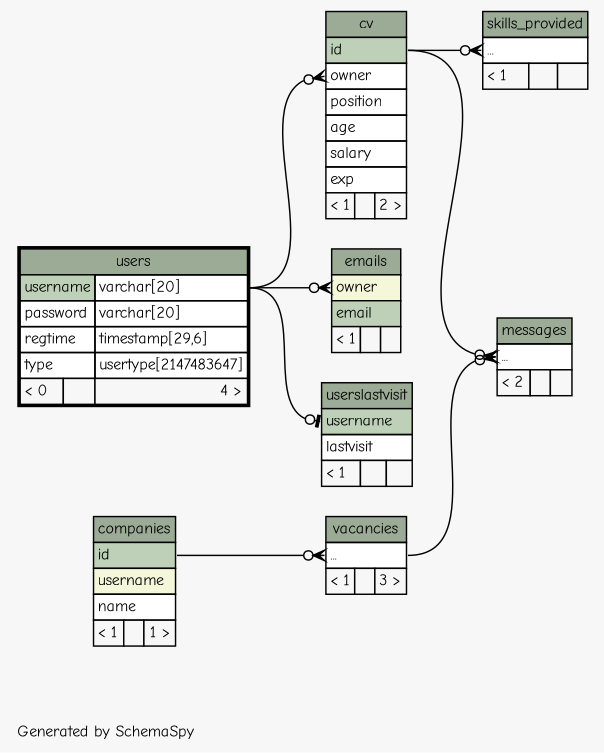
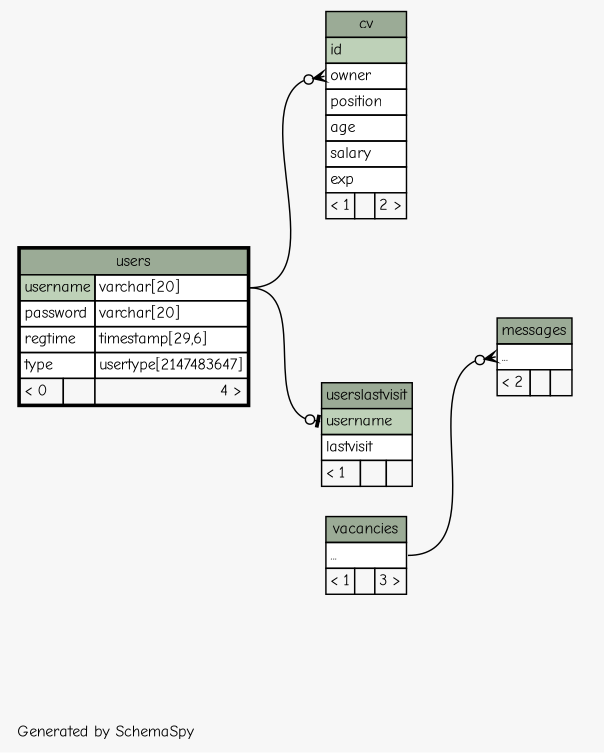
node "skills_provided": removed
edge "cv" -> "messages": removed
node "emails": removed
node "companies": removed
